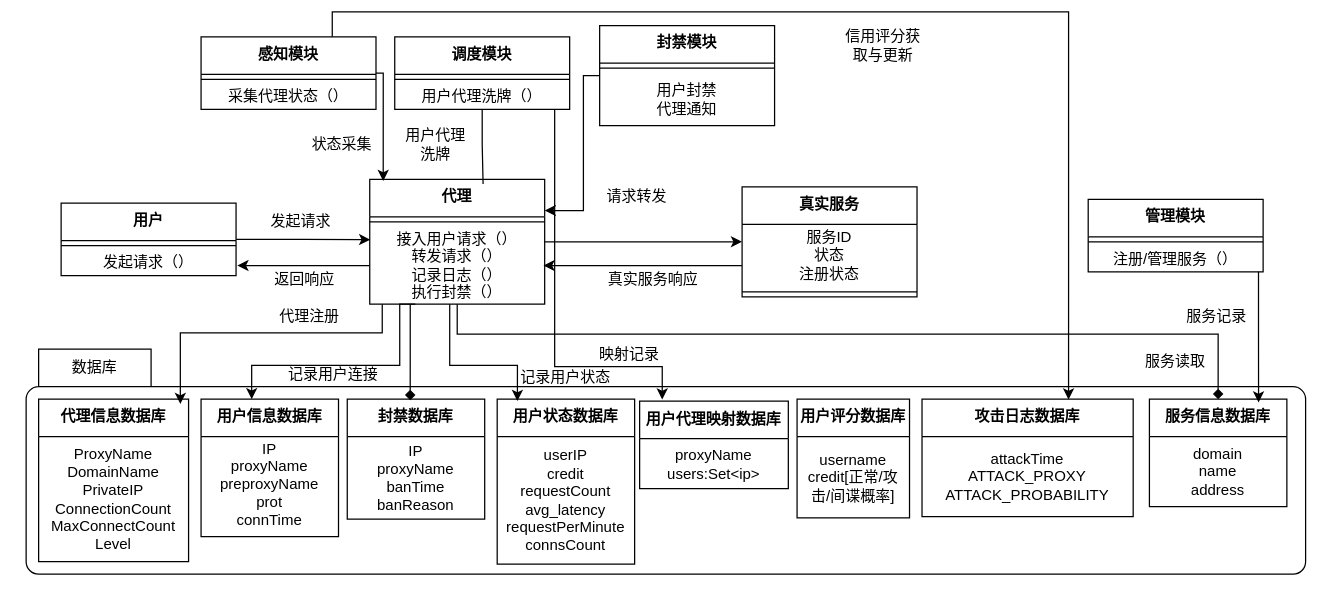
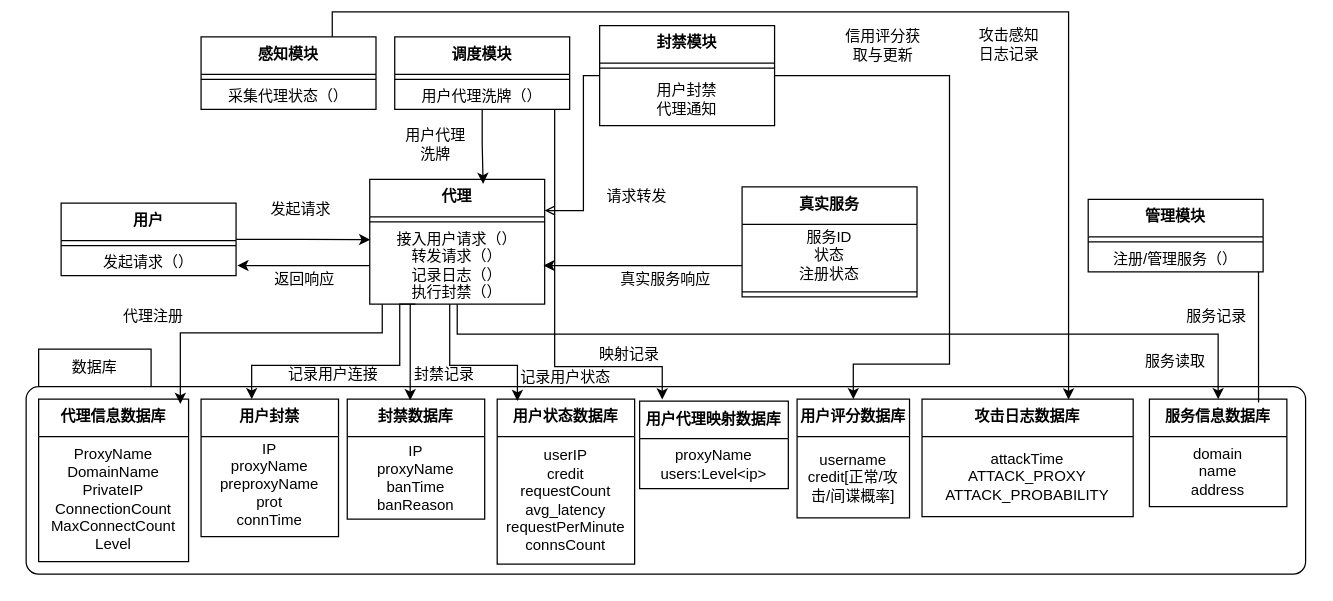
node "攻击感知日志记录": added
edge "感知模块" -> "代理": removed
node "状态采集": removed
edge "调度模块" -- "代理": arrowhead none -> classic
edge "封禁模块" -> "用户评分数据库": added
edge "封禁模块" -> "代理": arrowhead classic -> open
node "发起请求": moved (301, 222) -> (301, 209)
edge "代理" -> "真实服务": removed
node "真实服务响应": moved (653, 279) -> (666, 279)
node "代理注册": moved (309, 317) -> (153, 317)
node "封禁记录": added
edge "代理" -> "服务信息数据库": arrowhead diamond -> classic
edge "代理" -> "封禁数据库": arrowhead diamond -> classic
edge "管理模块" -> "服务信息数据库": arrowhead classic -> none
node "用户信息数据库": label "用户信息数据库" -> "用户封禁"
node "proxyName users:Set<ip>": label "proxyName users:Set<ip>" -> "proxyName users:Level<ip>"
